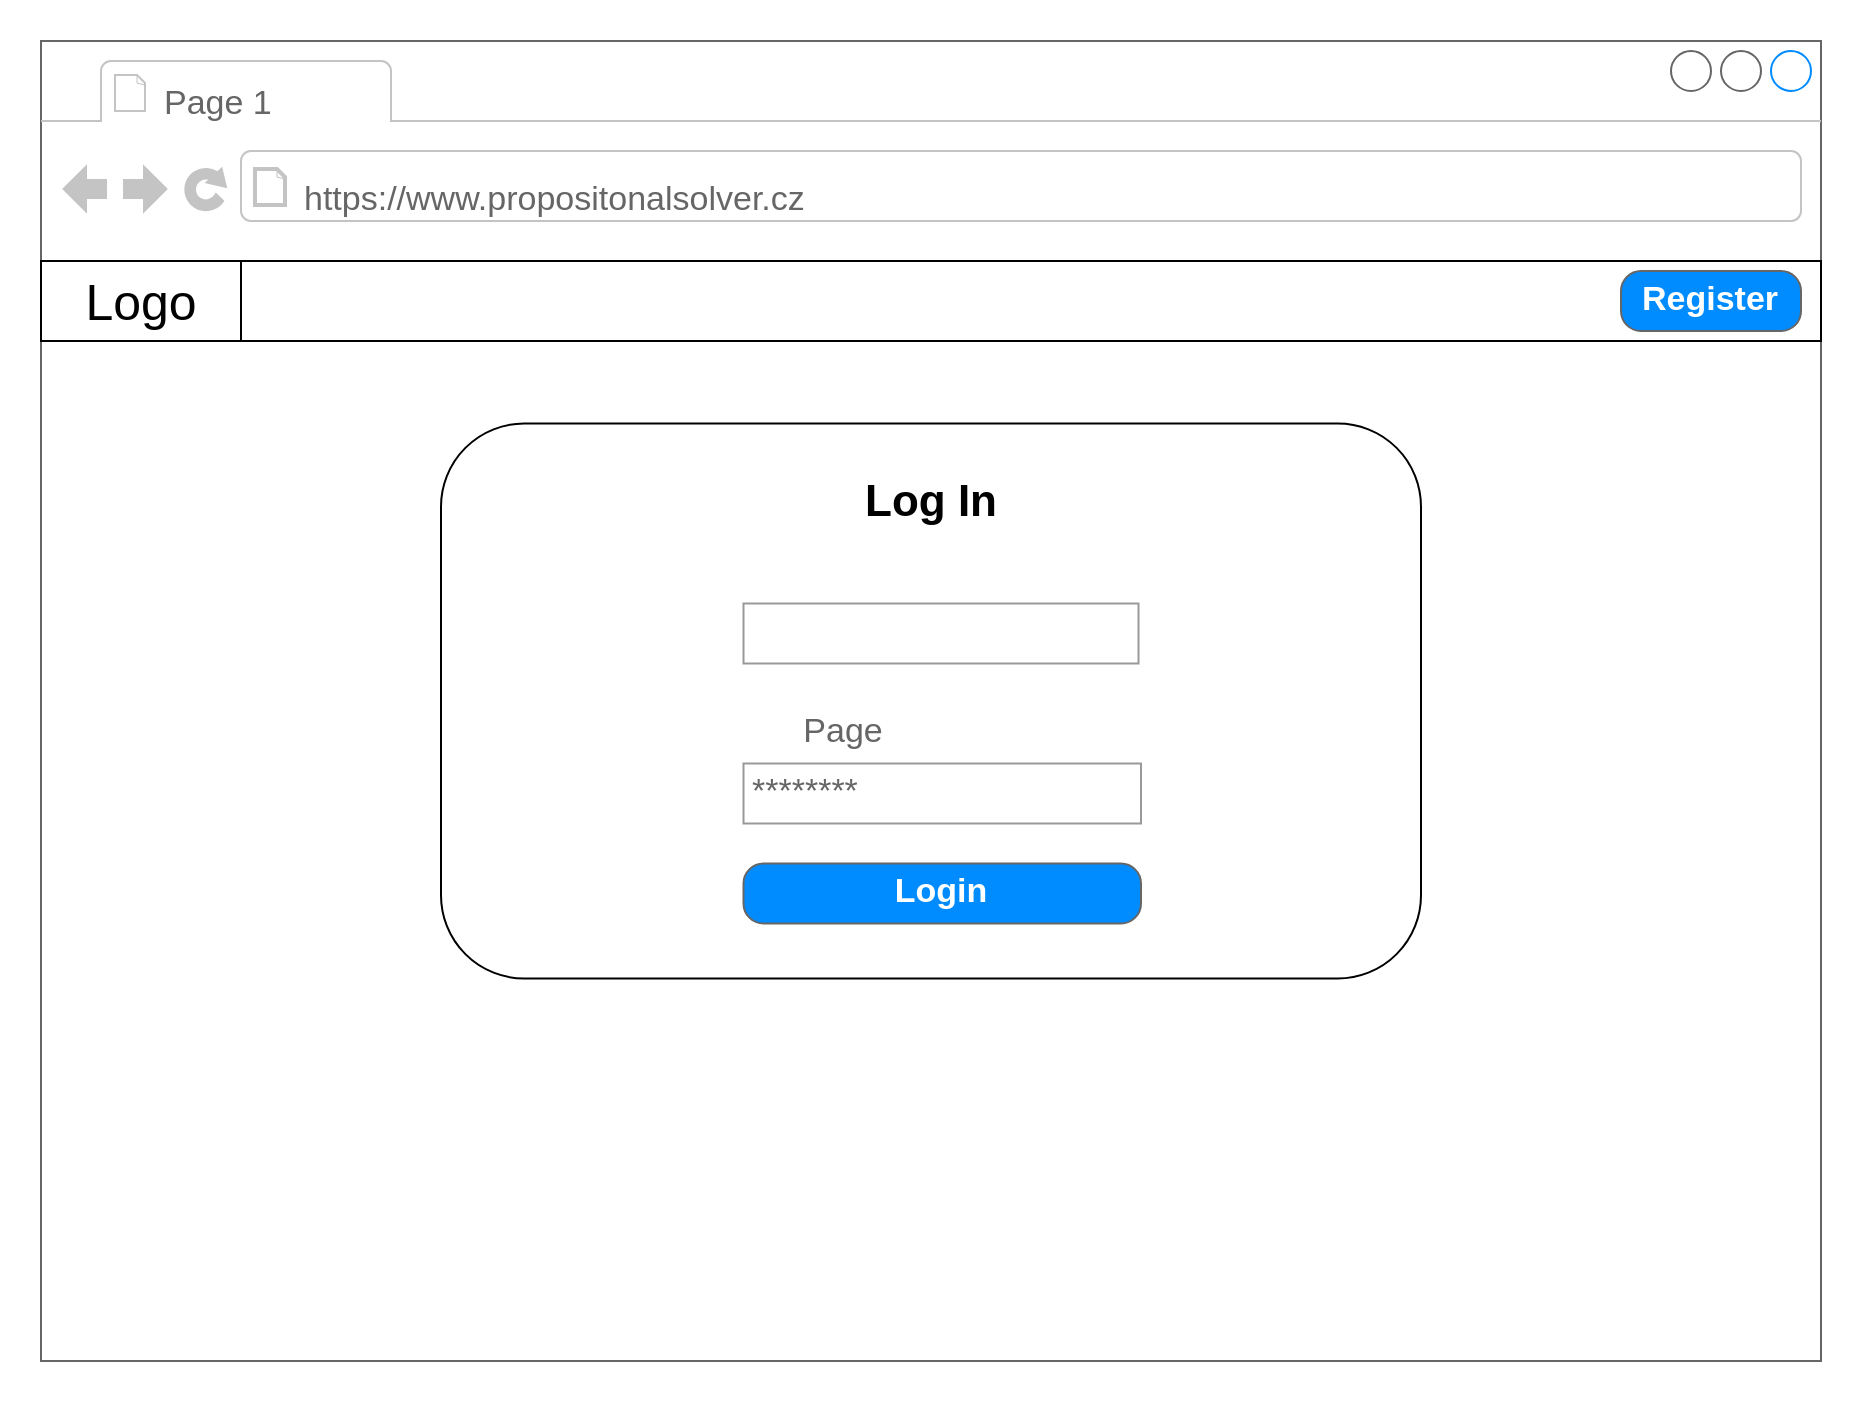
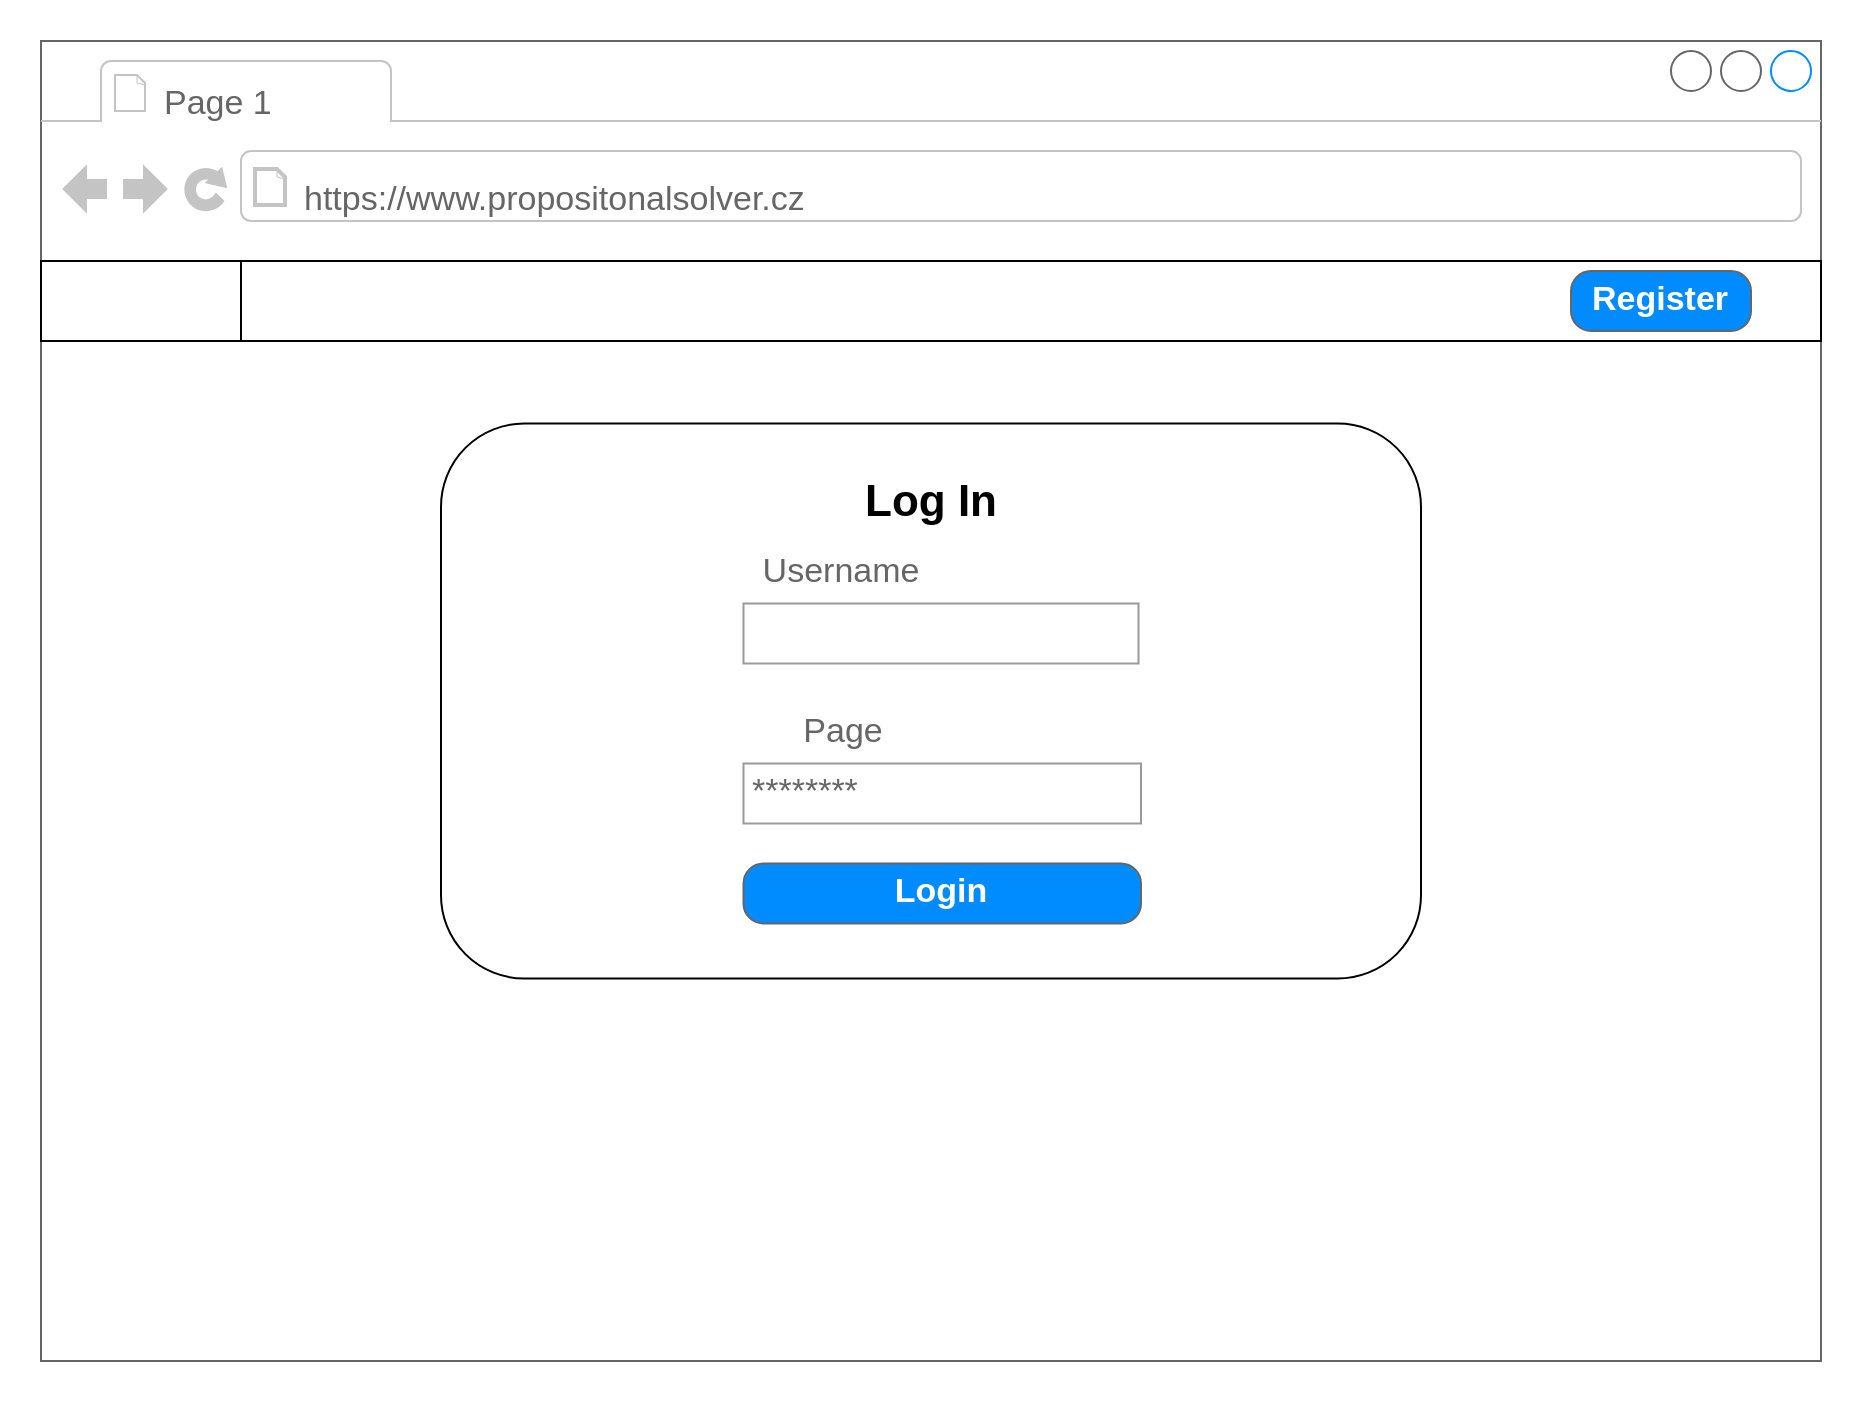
node "Logo": removed
node "Register": moved (1711, 301) -> (1661, 301)
node "Username": added
